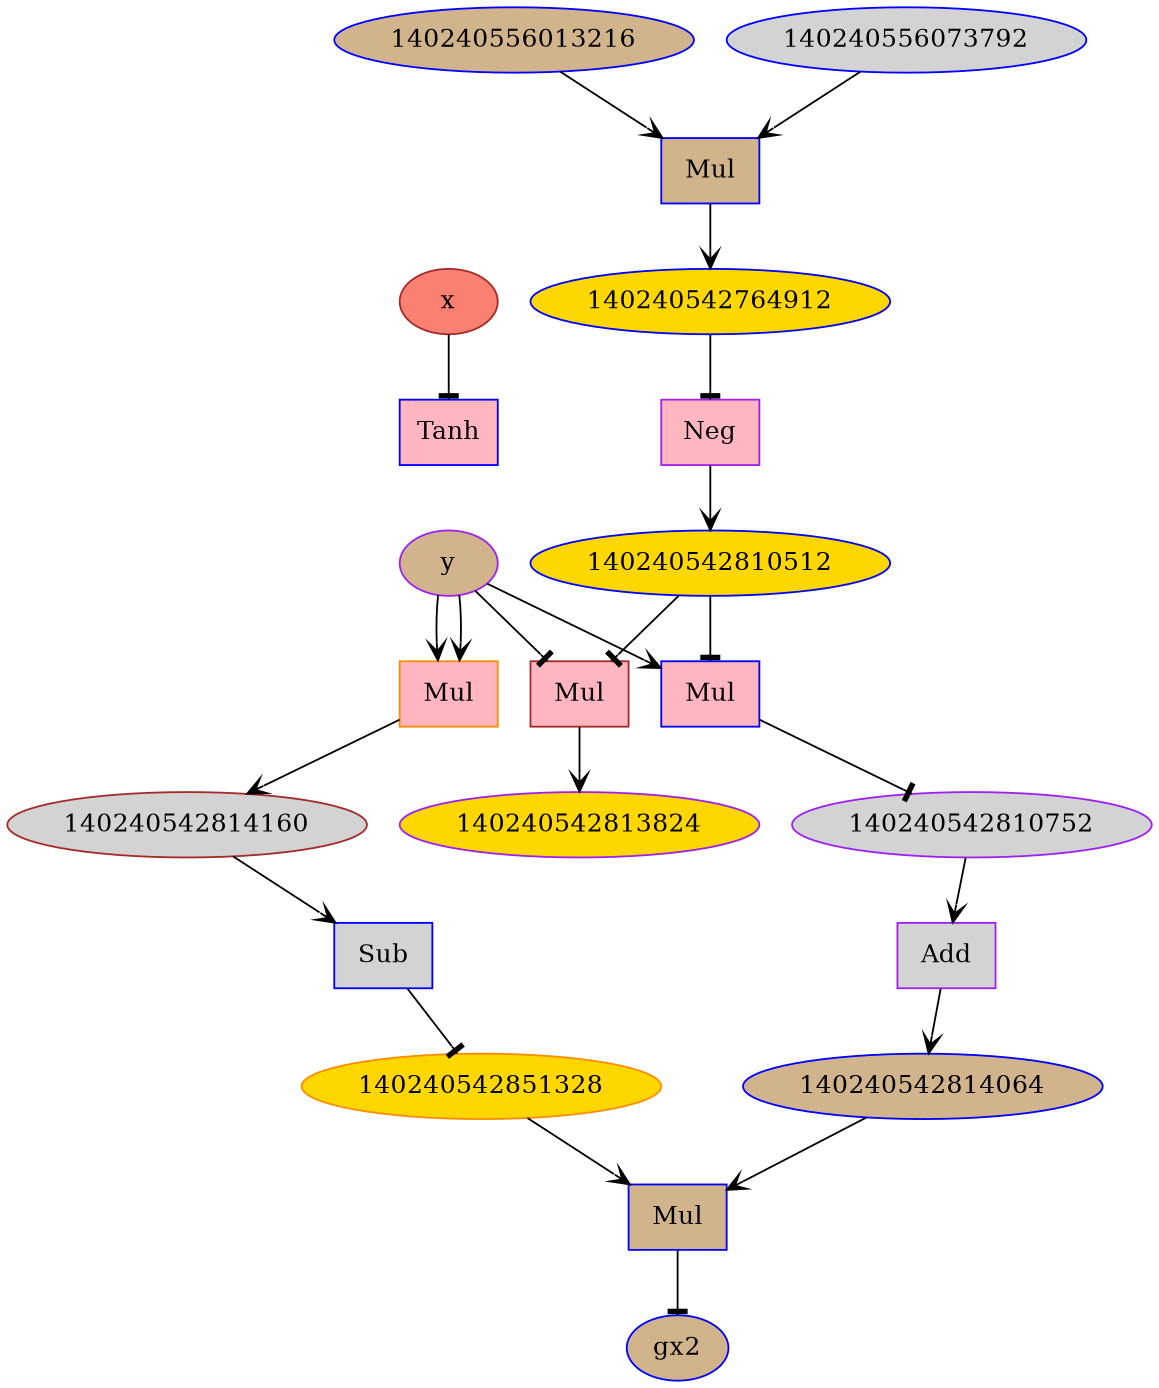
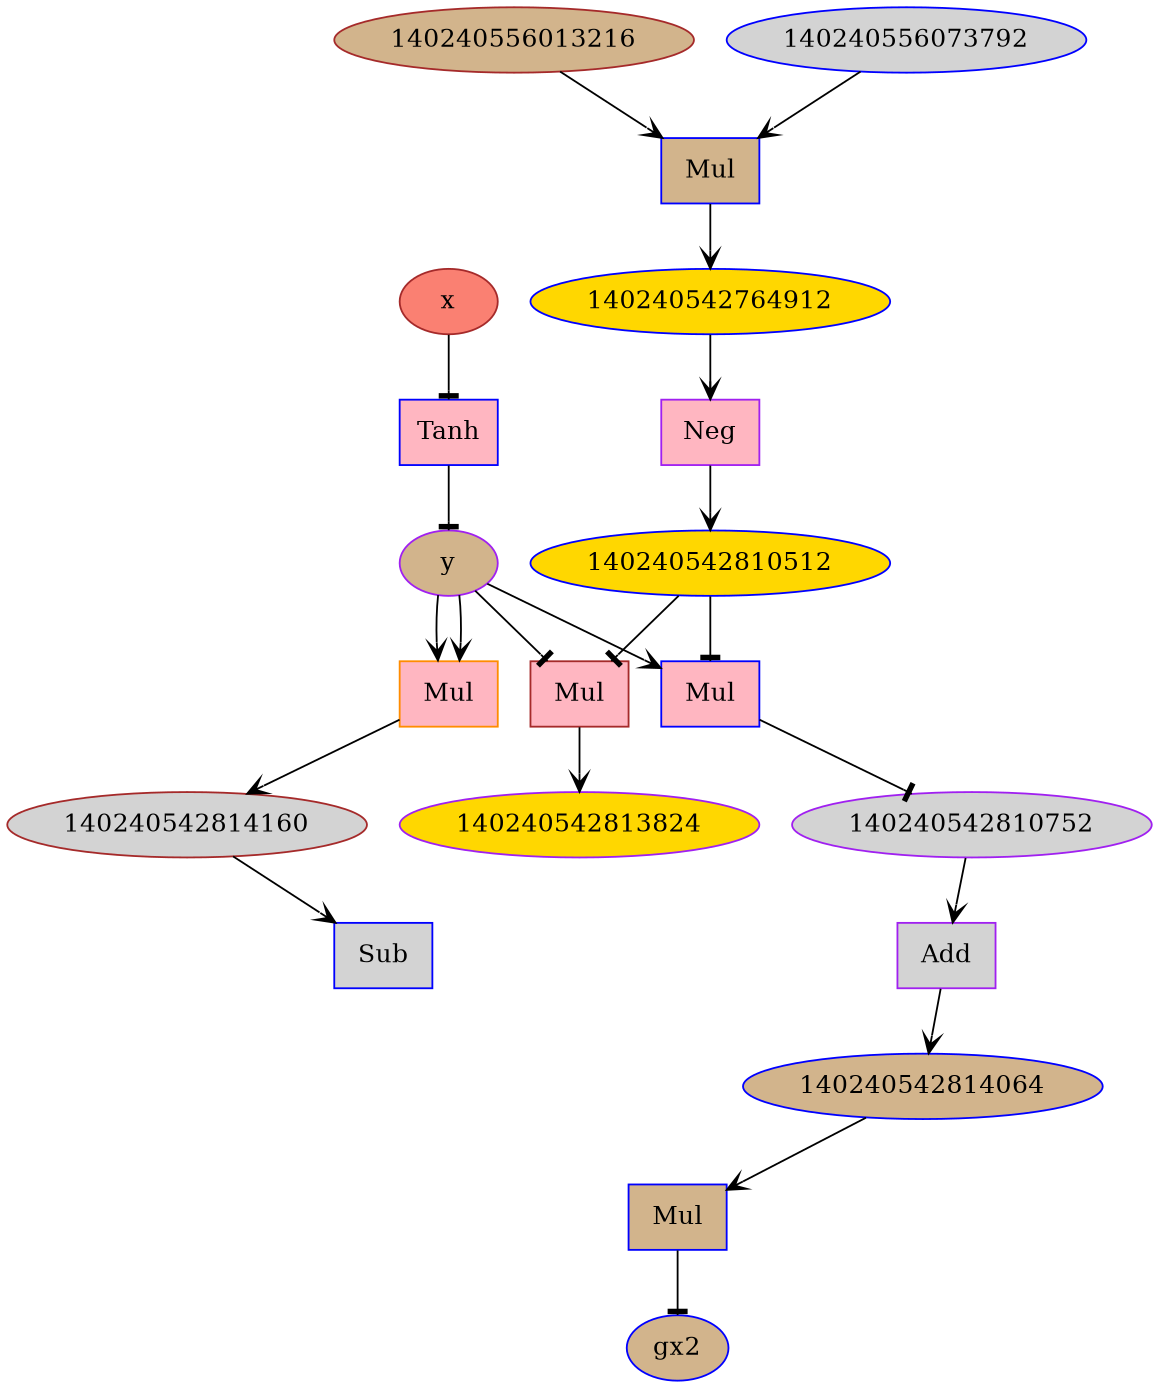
node "140240556013216": color blue -> brown
edge "140240542764912" -> "Neg": arrowhead tee -> vee
edge "Tanh" -> "y": added
node "140240542851328": removed
